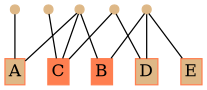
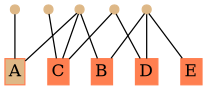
node "D": fillcolor burlywood -> coral
node "E": fillcolor burlywood -> coral
